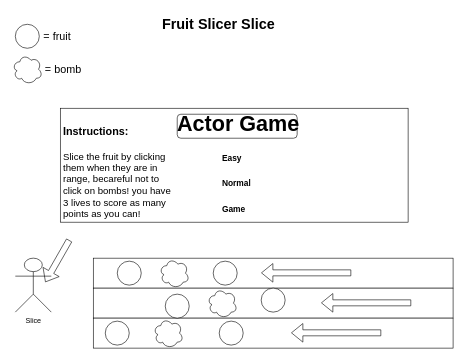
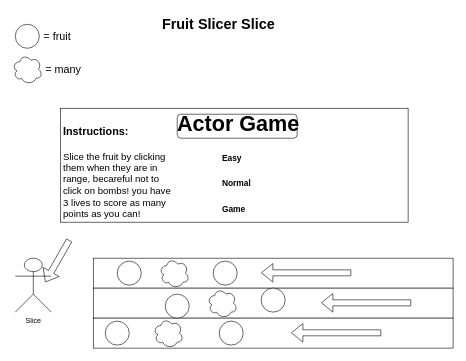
node "= bomb": label "= bomb" -> "= many"
